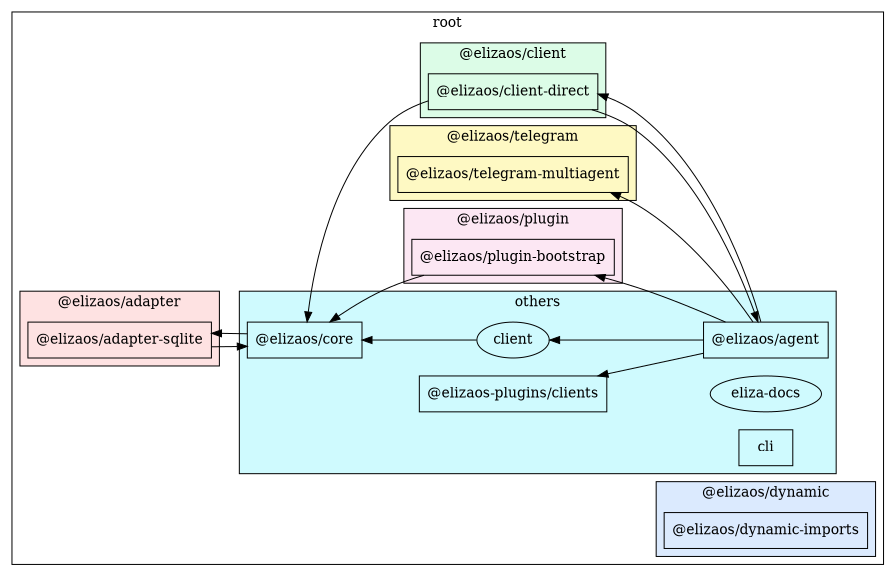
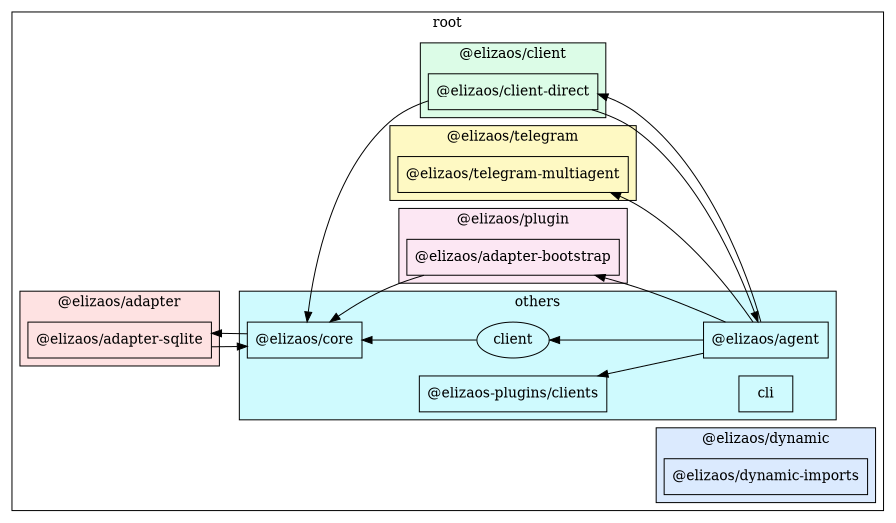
node "@elizaos/plugin-bootstrap": label "@elizaos/plugin-bootstrap" -> "@elizaos/adapter-bootstrap"
node "eliza-docs": removed
